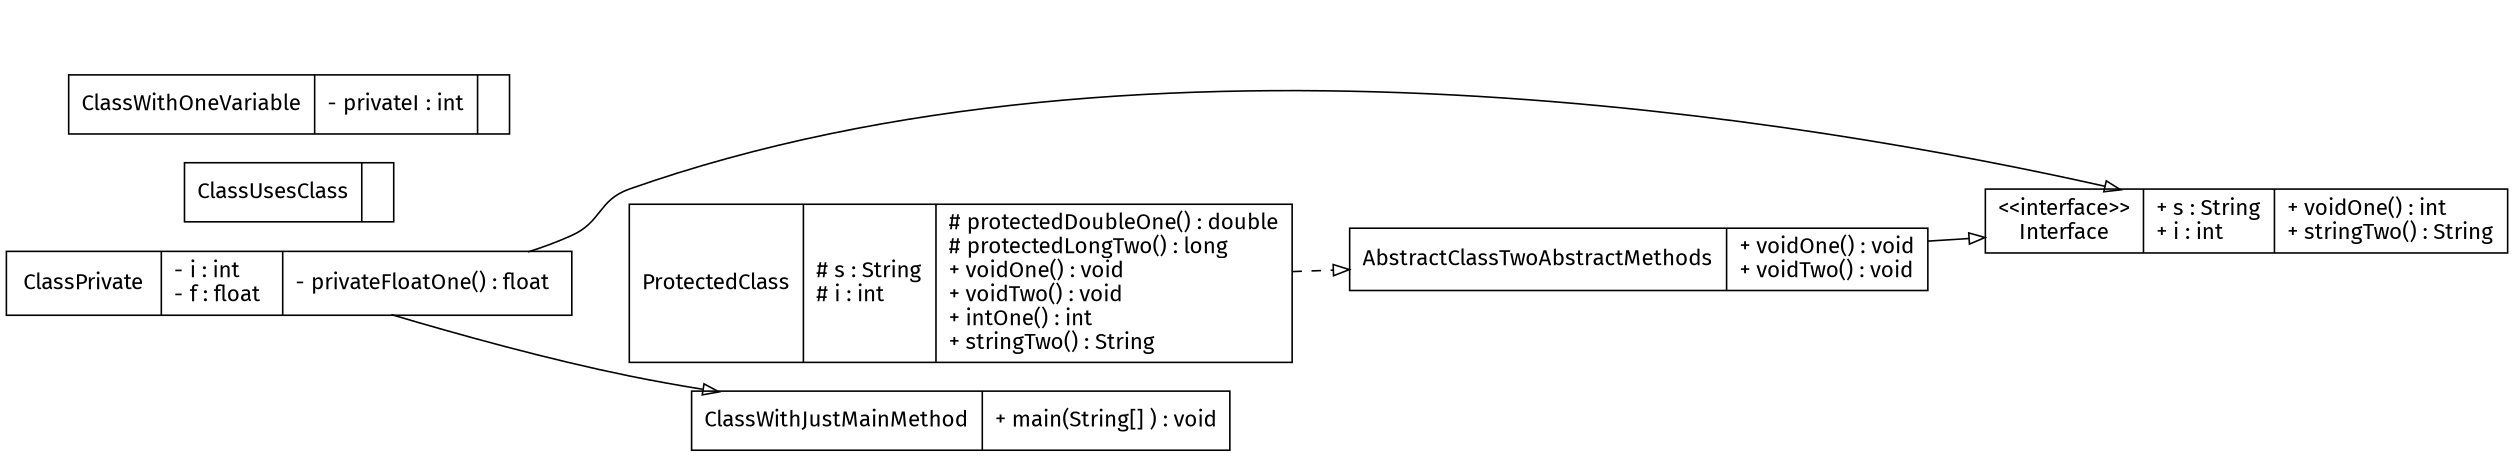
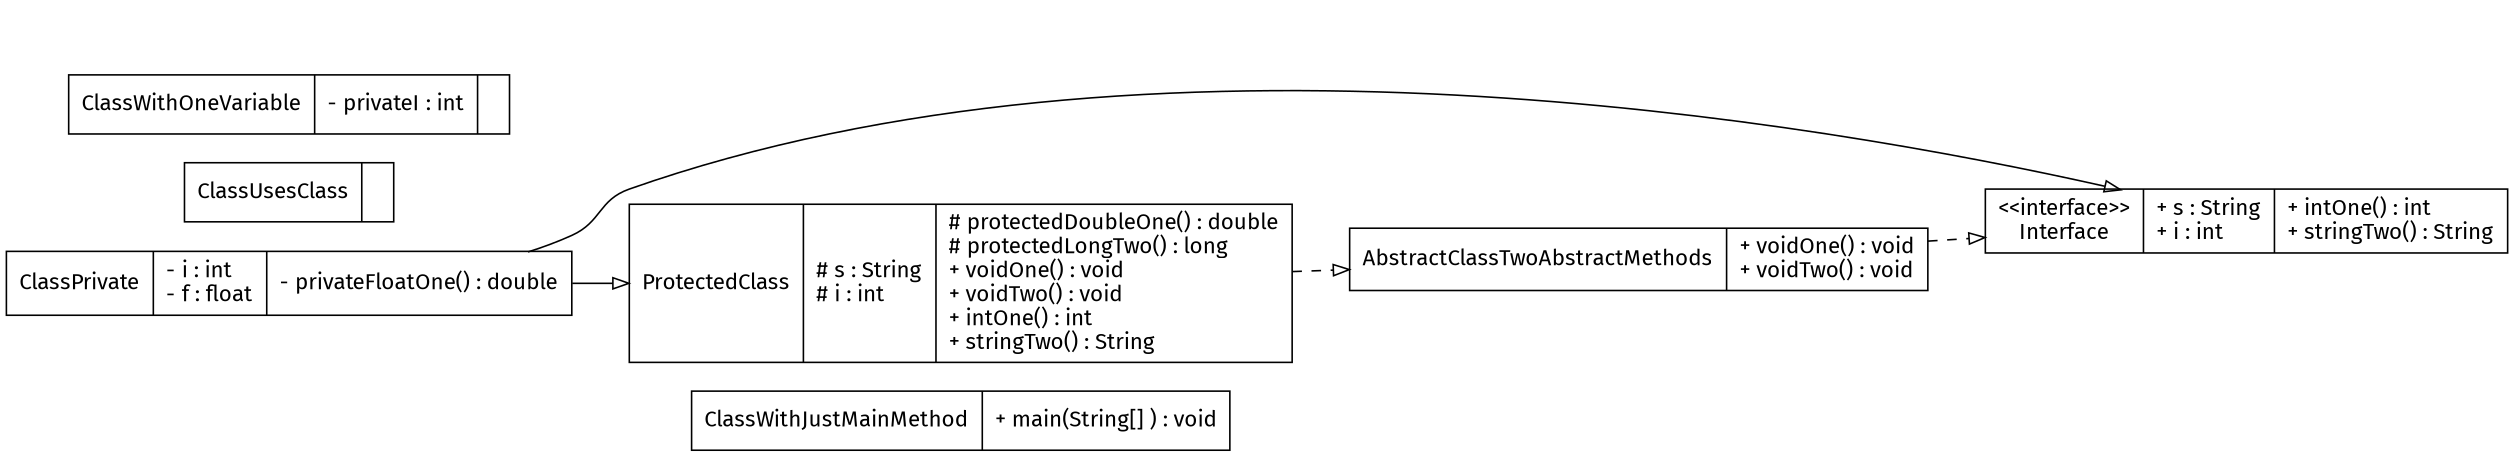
node "Interface": text "+ voidOne() : int" -> "+ intOne() : int"
edge "AbstractClassTwoAbstractMethods" -> "Interface": style solid -> dashed
node "ClassPrivate": text "- privateFloatOne() : float" -> "- privateFloatOne() : double"
edge "ClassPrivate" -> "ClassWithJustMainMethod": now "ClassPrivate" -> "ProtectedClass"
